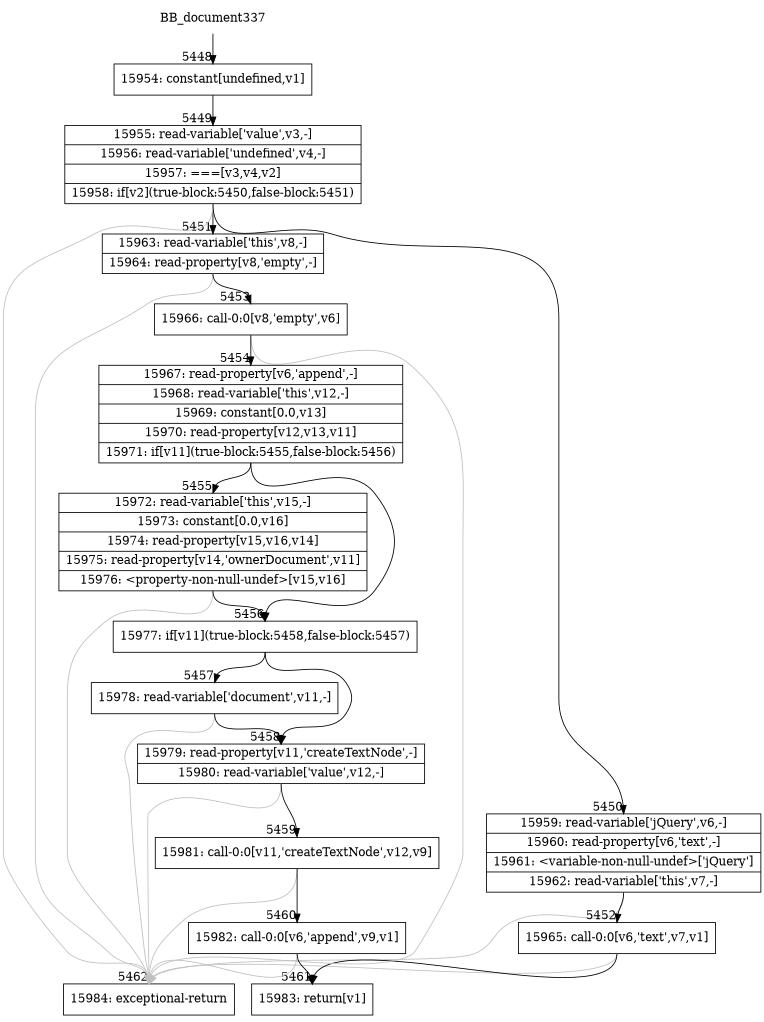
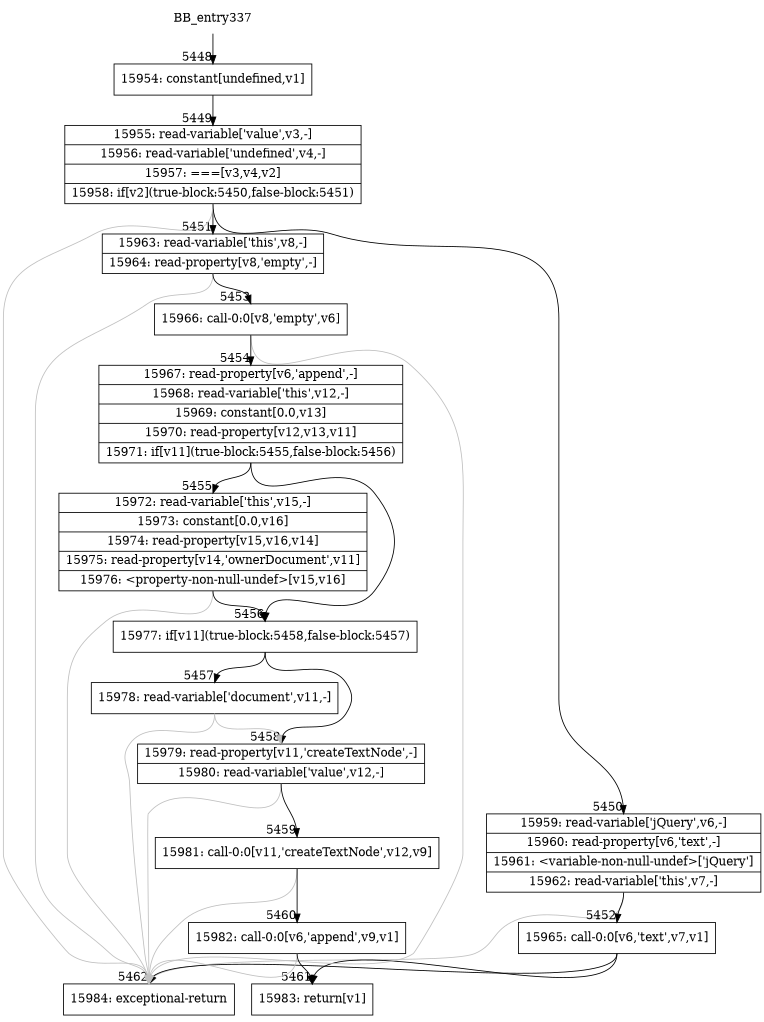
node "BB_document337": label "BB_document337" -> "BB_entry337"
edge "15978: read-variable['document',v11,-]" -> "15979: read-property[v11,'createTextNode',-]": color black -> gray
edge "15965: call-0:0[v6,'text',v7,v1]" -> "15984: exceptional-return": color gray -> black
